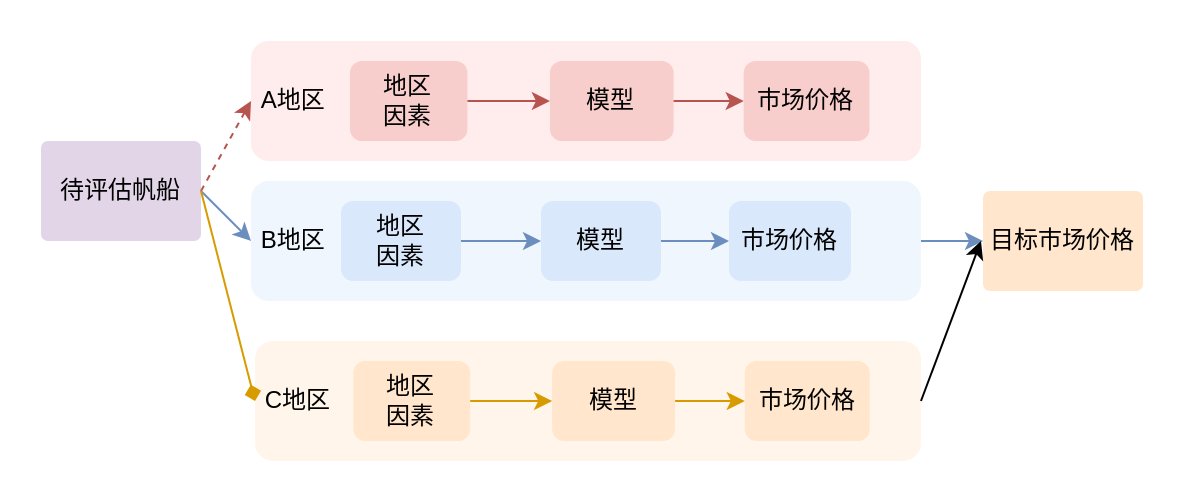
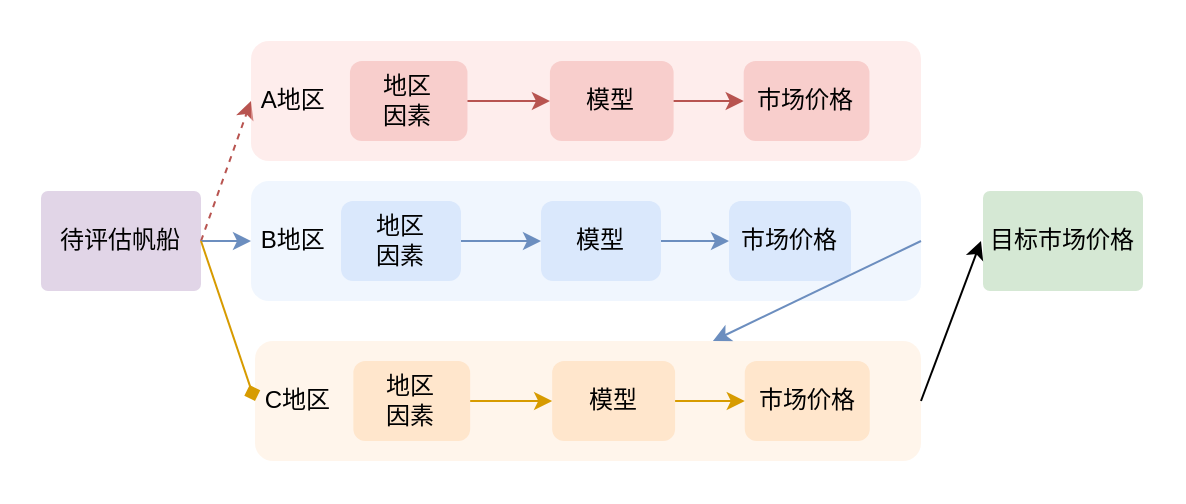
node "待评估帆船": moved (121, 191) -> (121, 241)
edge "B地区" -> "目标市场价格": now "B地区" -> "C地区"
node "目标市场价格": fillcolor #ffe6cc -> #d5e8d4
